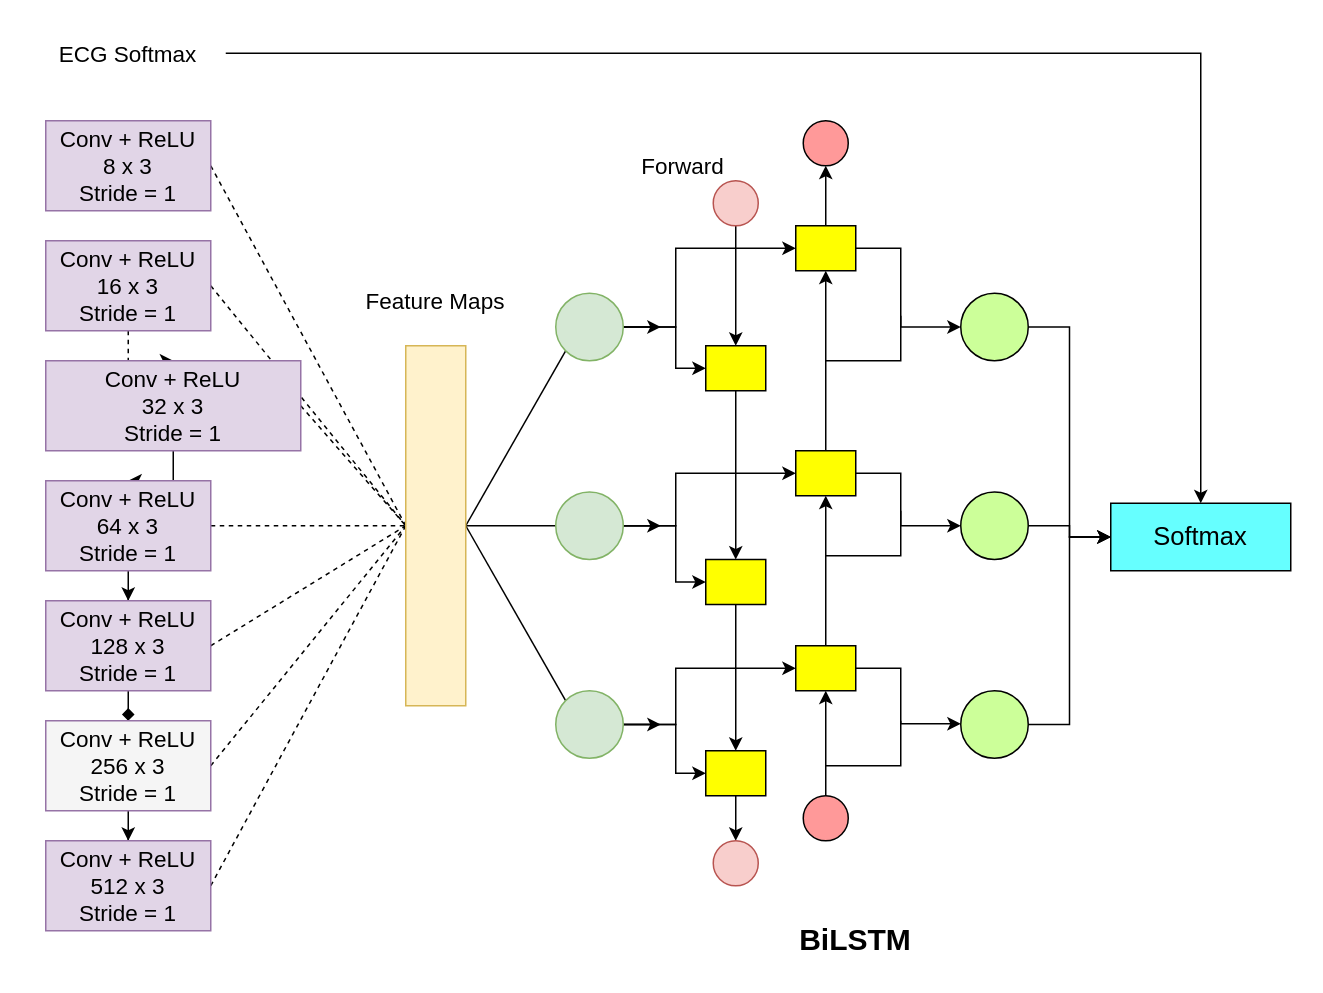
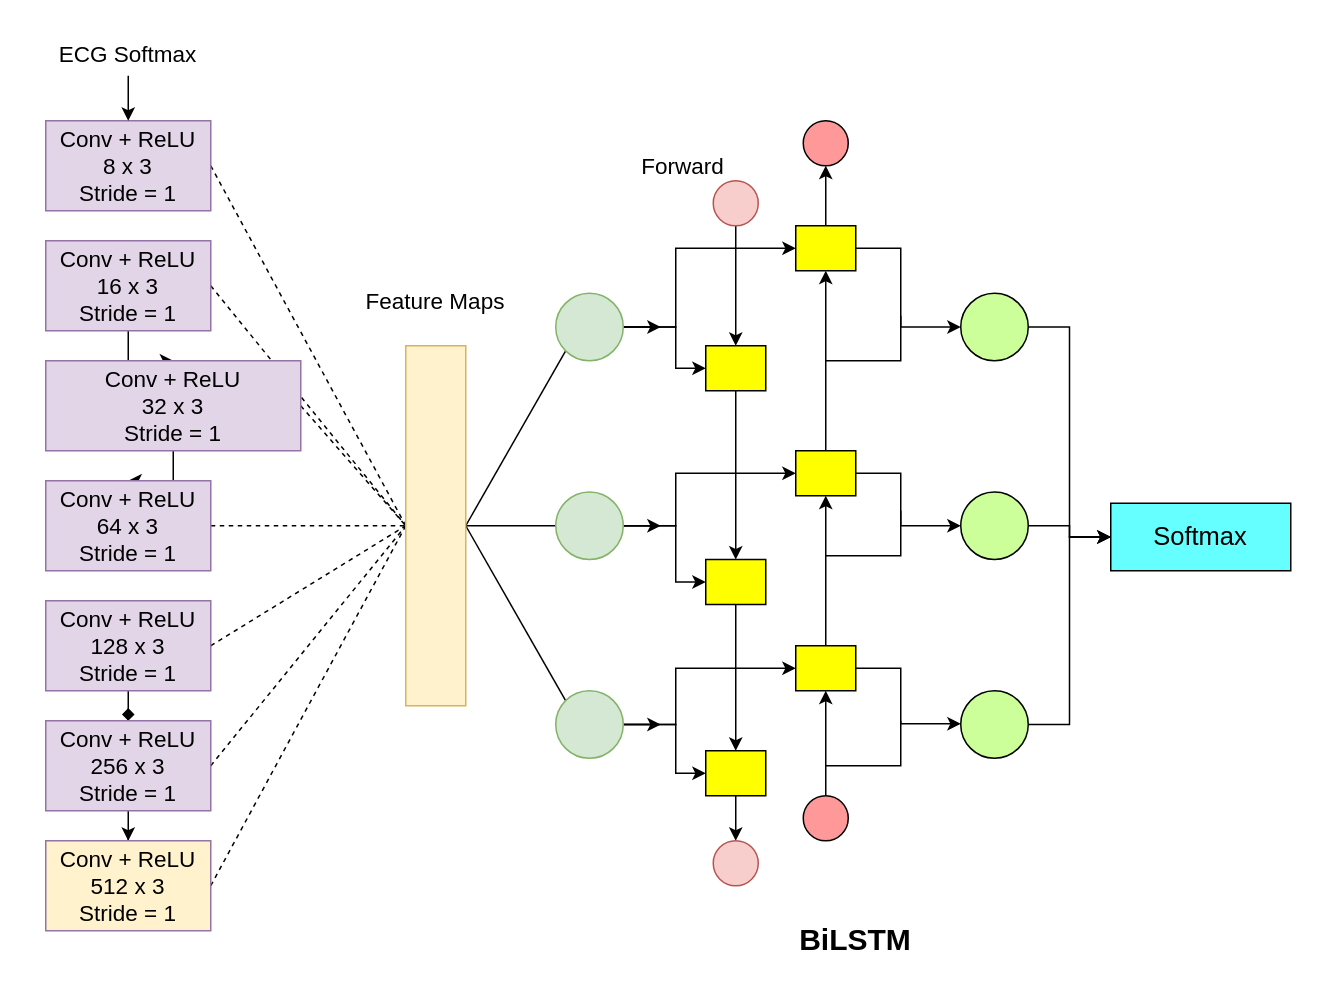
edge "ECG Softmax" -> "Softmax": now "ECG Softmax" -> "Conv + ReLU 8 x 3 Stride = 1"
edge "Conv + ReLU 16 x 3 Stride = 1" -> "Conv + ReLU 32 x 3 Stride = 1": style dashed -> solid
edge "Conv + ReLU 64 x 3 Stride = 1" -> "Conv + ReLU 128 x 3 Stride = 1": removed
node "Conv + ReLU 256 x 3 Stride = 1": fillcolor #f5f5f5 -> #e1d5e7
node "Conv + ReLU 512 x 3 Stride = 1": fillcolor #e1d5e7 -> #fff2cc
